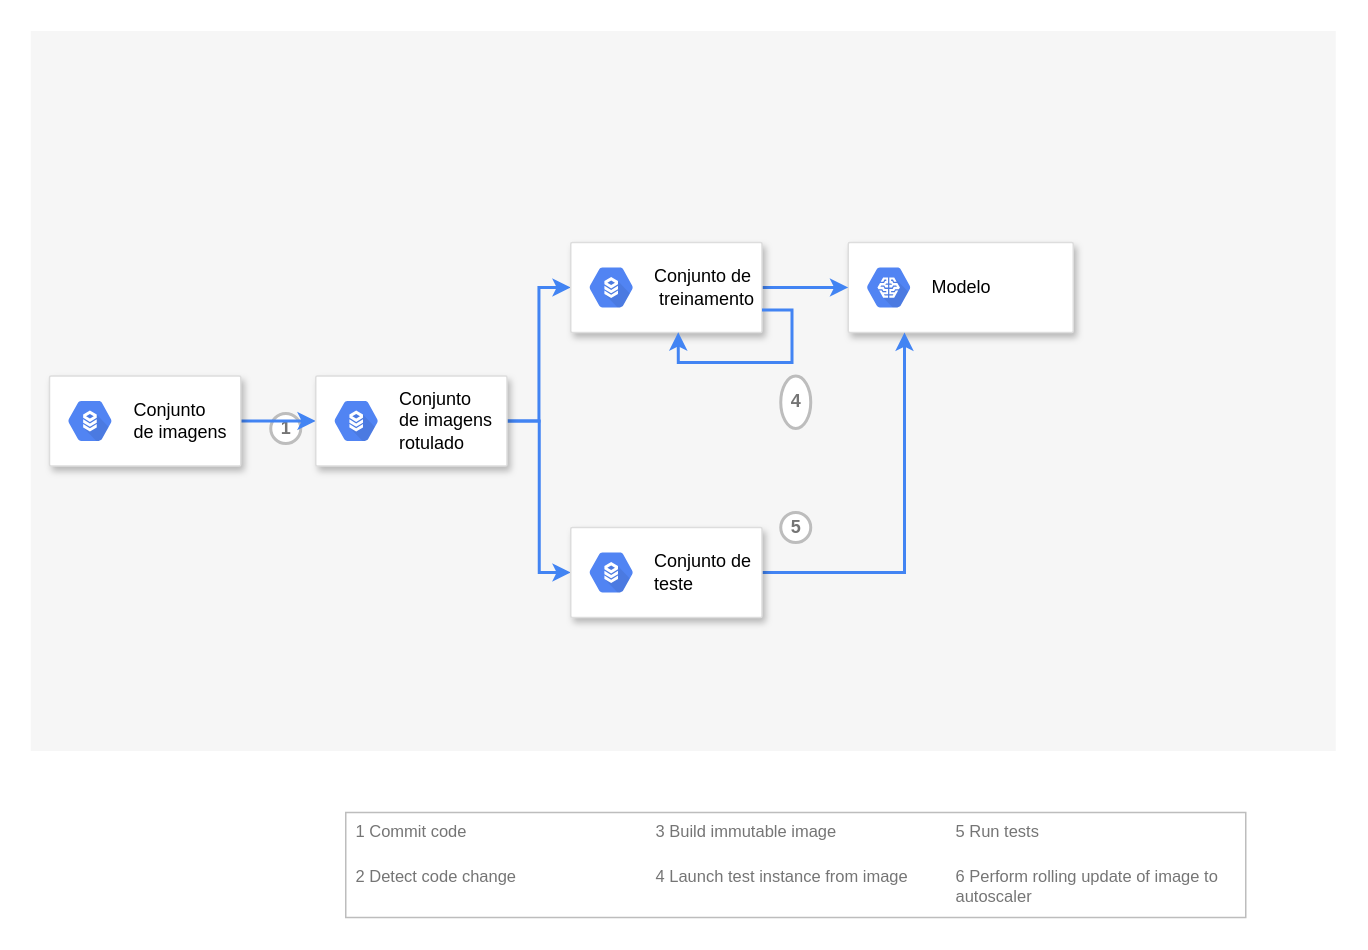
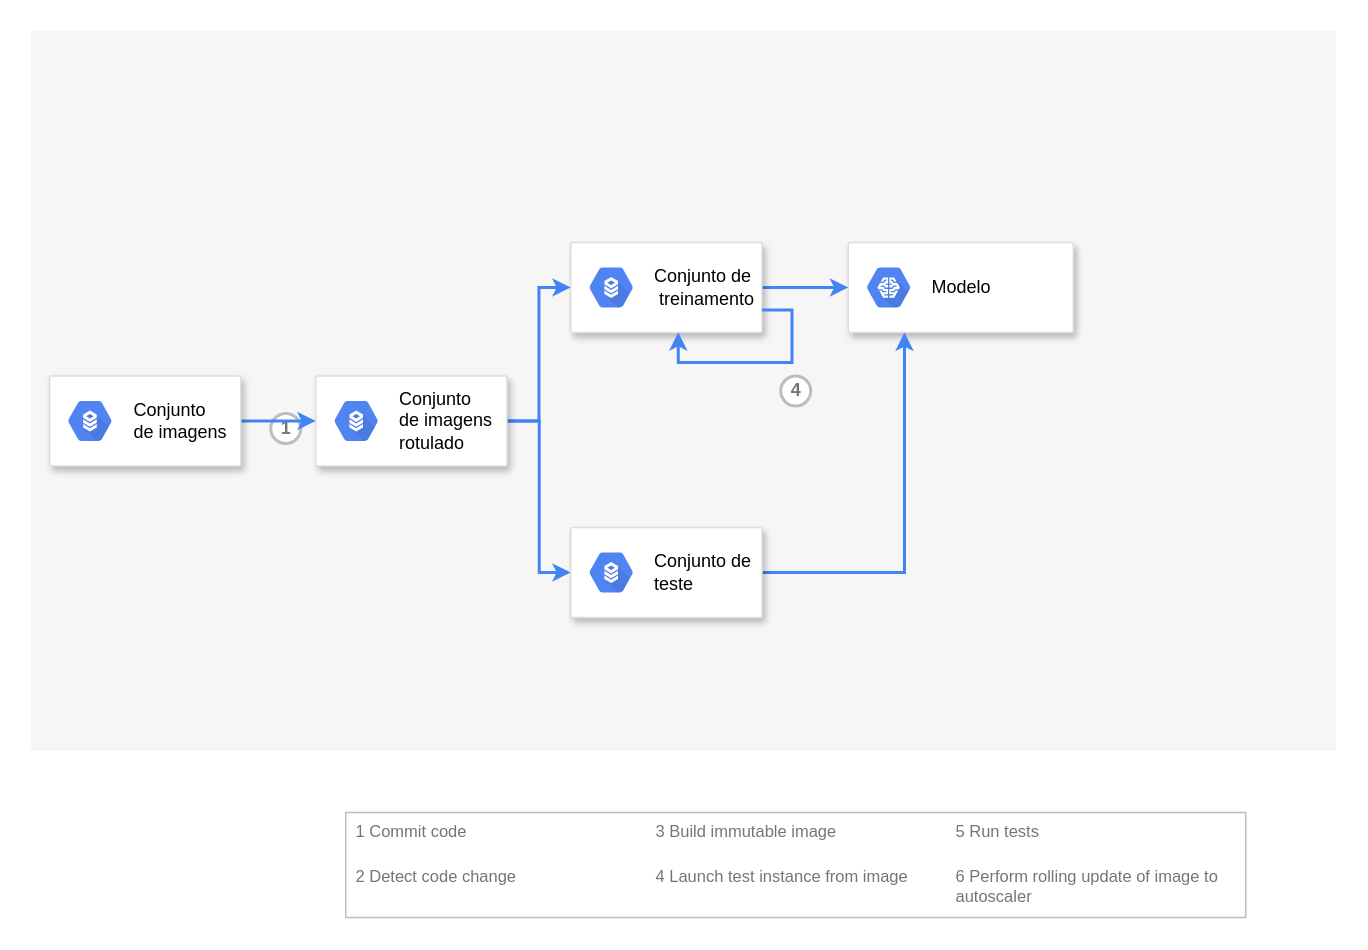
node "4": size 30x53 -> 30x30
node "5": removed
